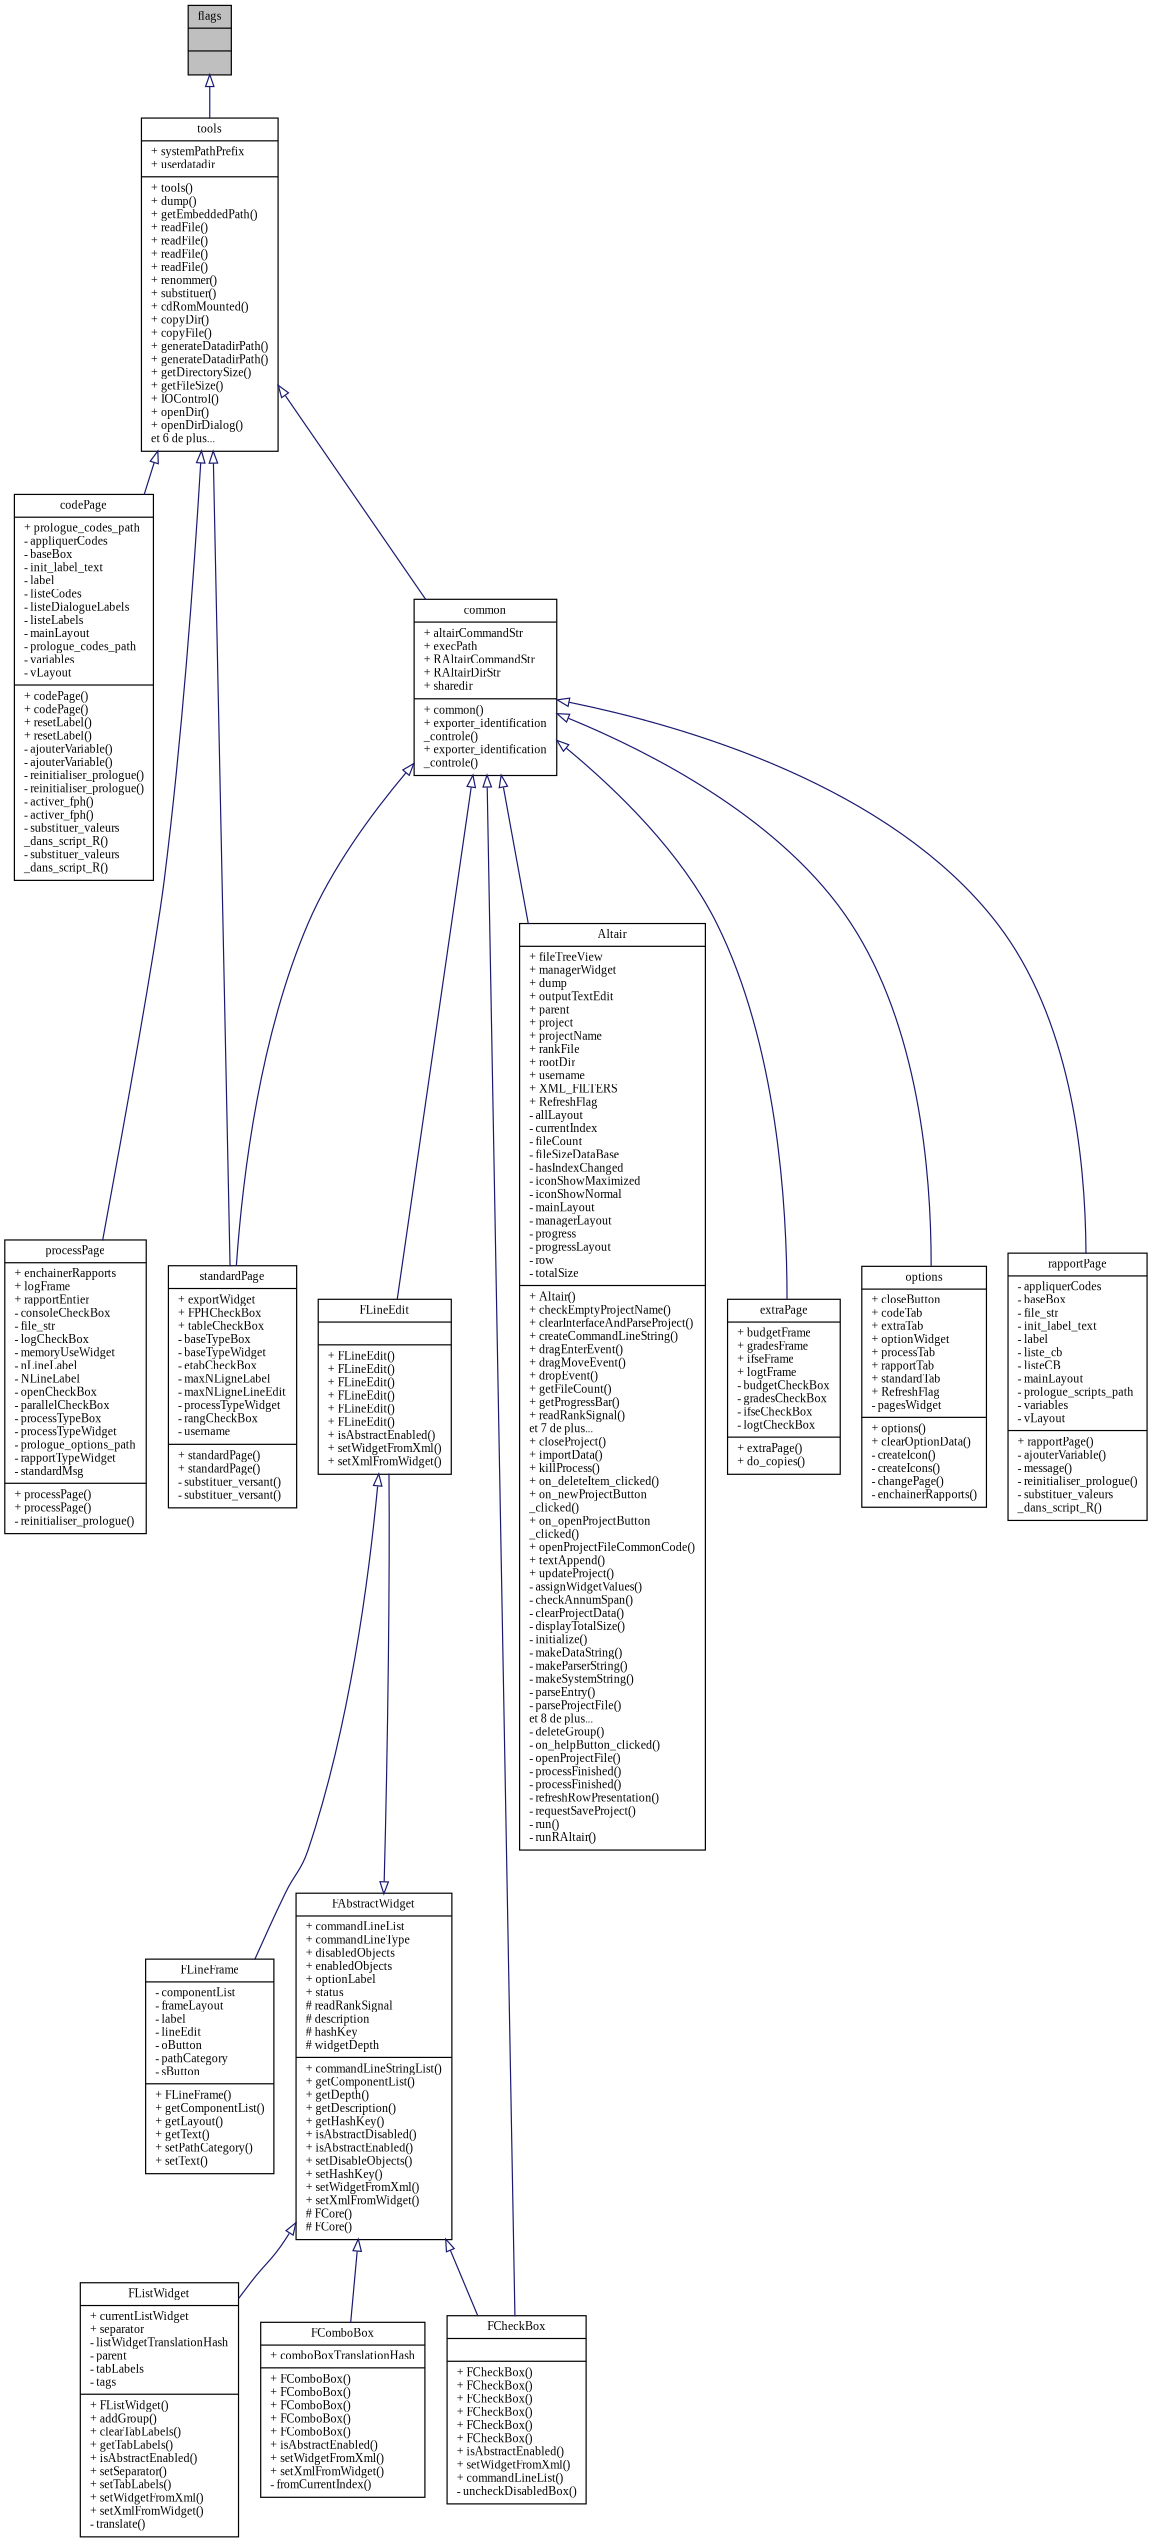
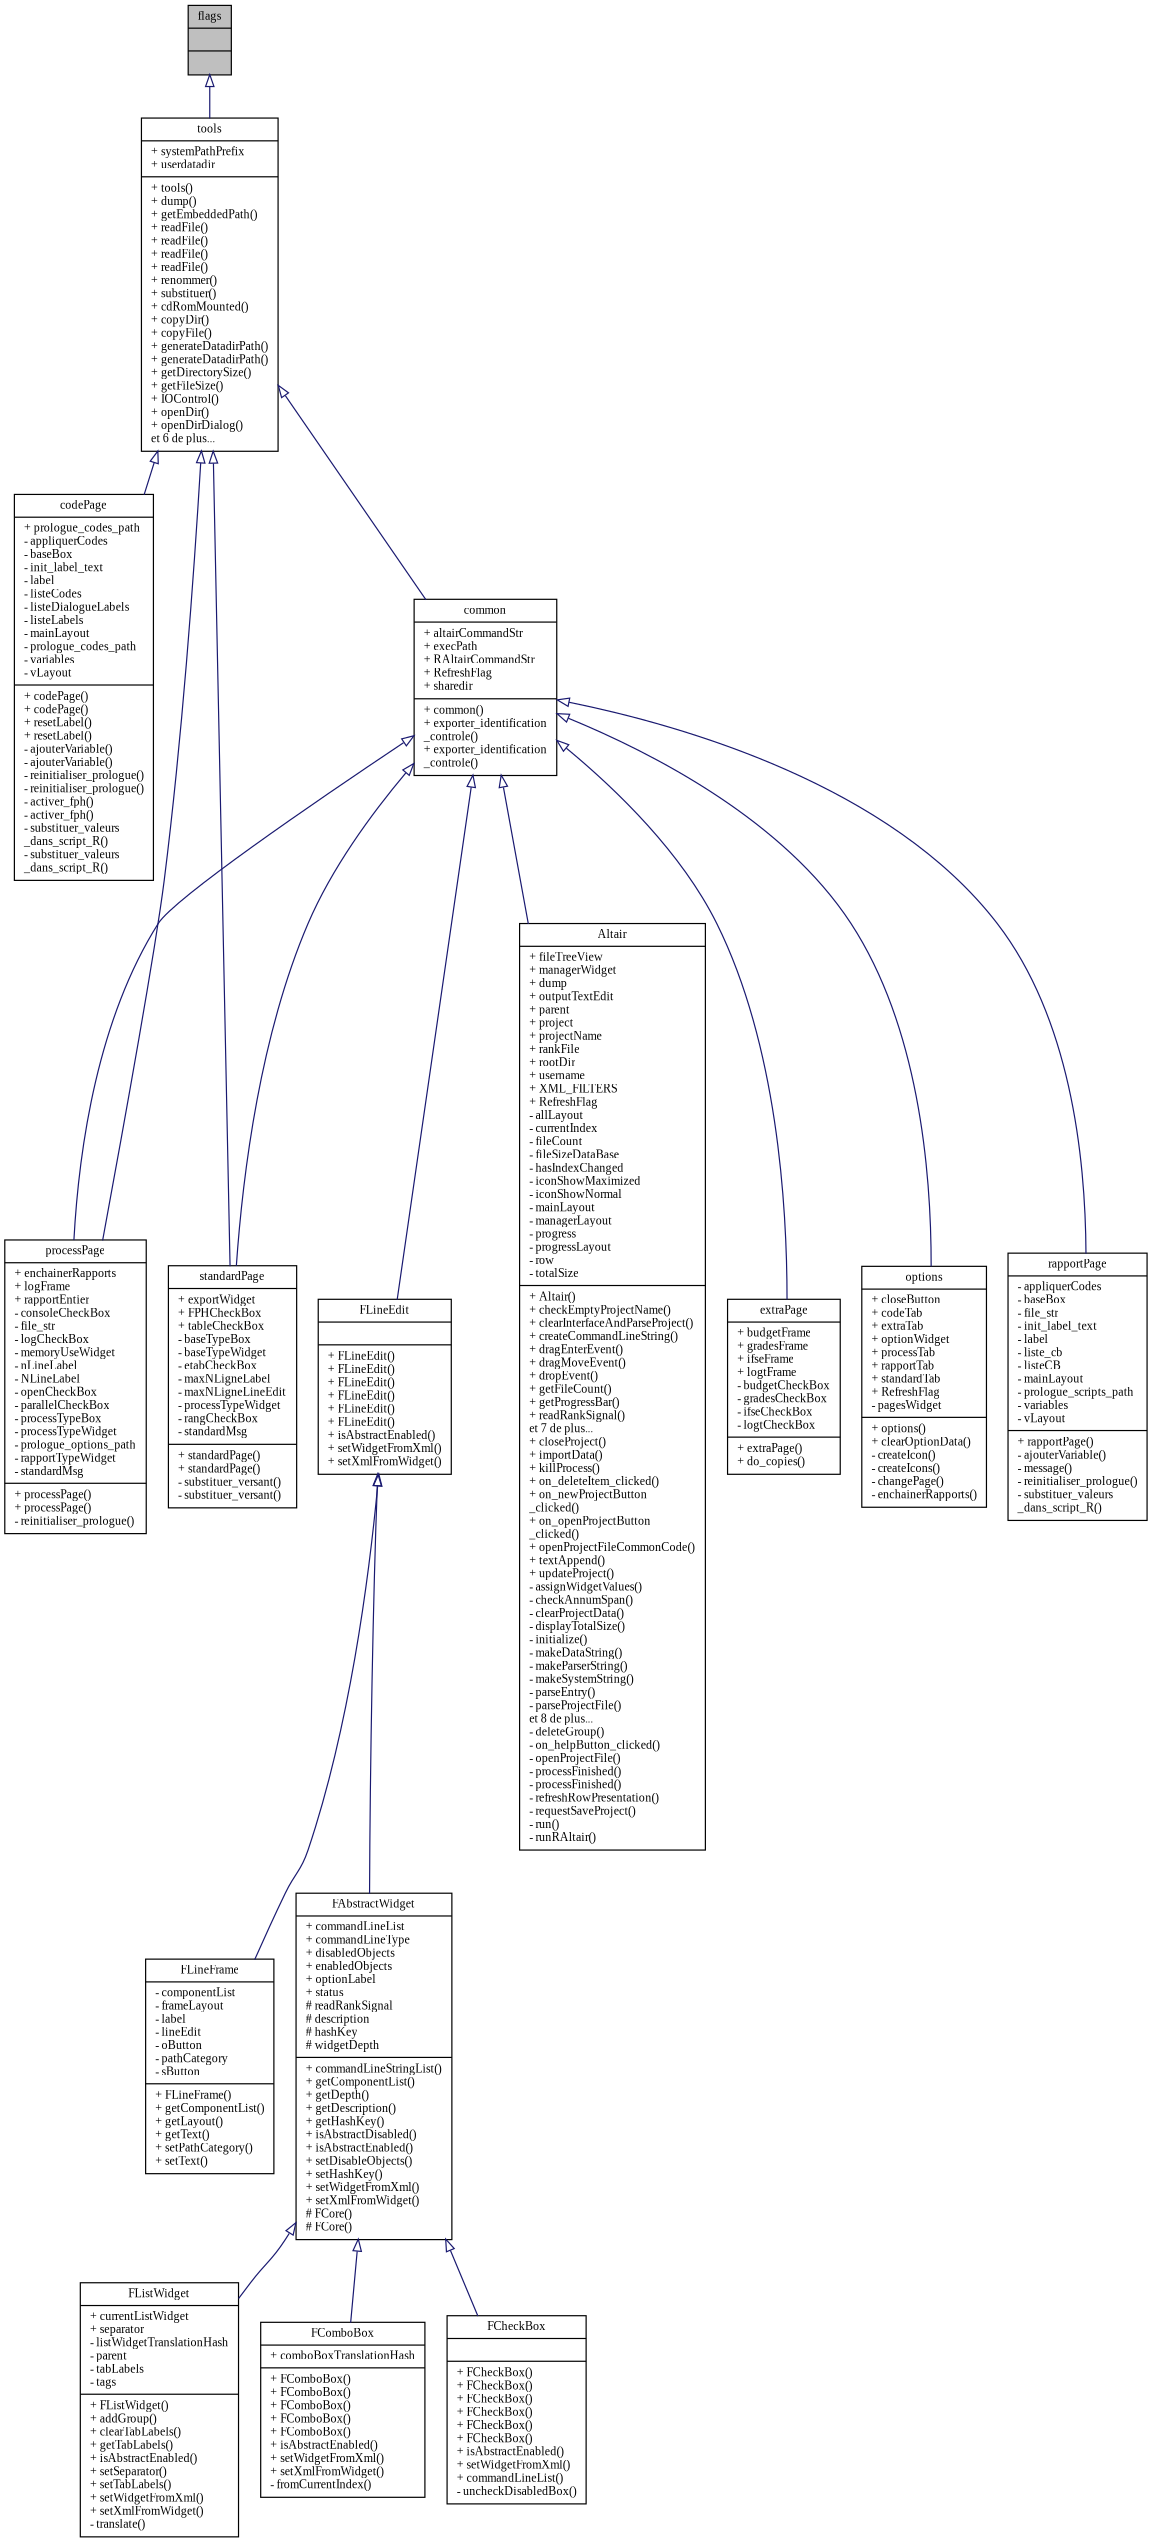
node "common": text "+ RAltairDirStr" -> "+ RefreshFlag"
node "standardPage": text "- username" -> "- standardMsg"
edge "FCheckBox" -> "common": now "processPage" -> "common"
edge "FLineEdit" -> "FAbstractWidget": reversed
